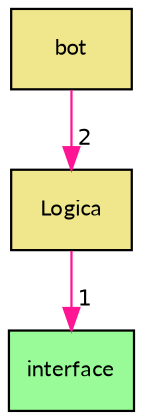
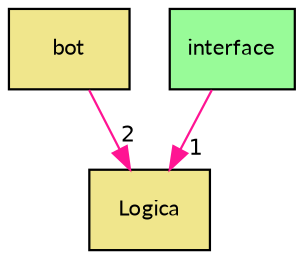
edge "Logica" -> "interface": reversed
